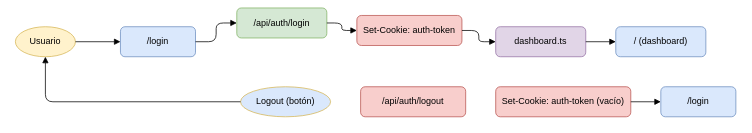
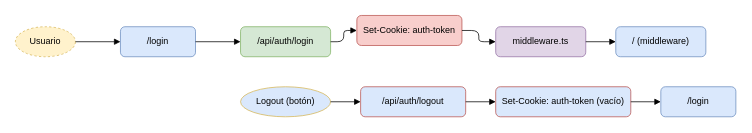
node "/api/auth/login": moved (282, 23) -> (285, 42)
node "Usuario": style solid -> dashed
node "dashboard.ts": label "dashboard.ts" -> "middleware.ts"
node "/ (dashboard)": label "/ (dashboard)" -> "/ (middleware)"
edge "Logout (botón)" -> "Usuario": now "Logout (botón)" -> "/api/auth/logout"
node "/api/auth/logout": fillcolor #f8cecc -> #dae8fc
edge "/api/auth/logout" -> "Set-Cookie: auth-token (vacío)": added
node "Set-Cookie: auth-token (vacío)": fillcolor #f8cecc -> #dae8fc
